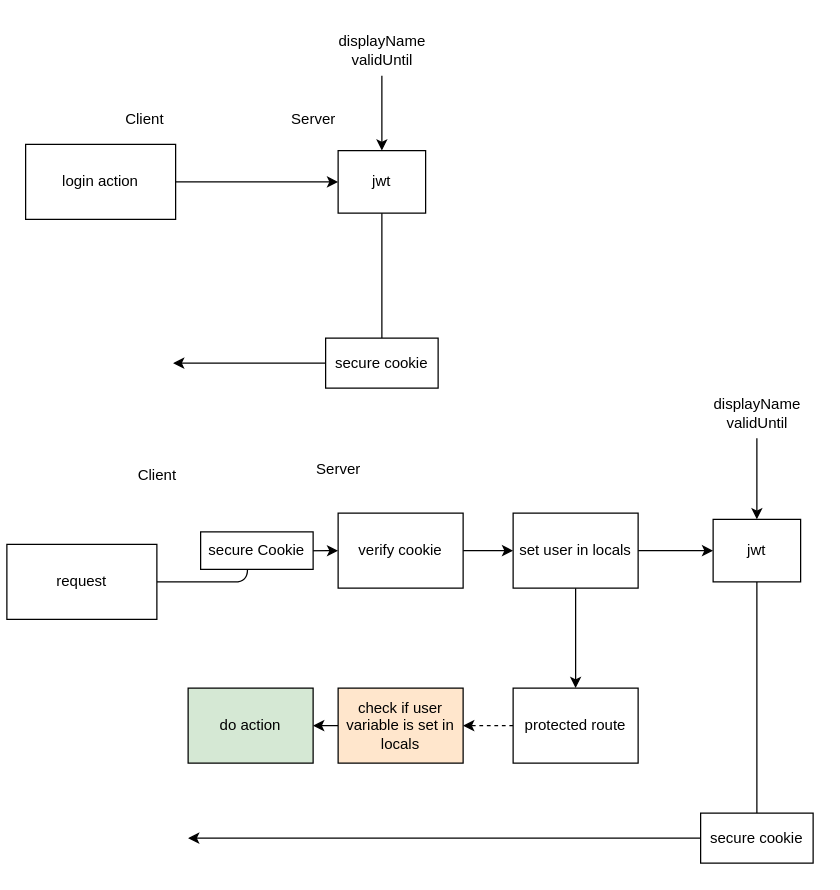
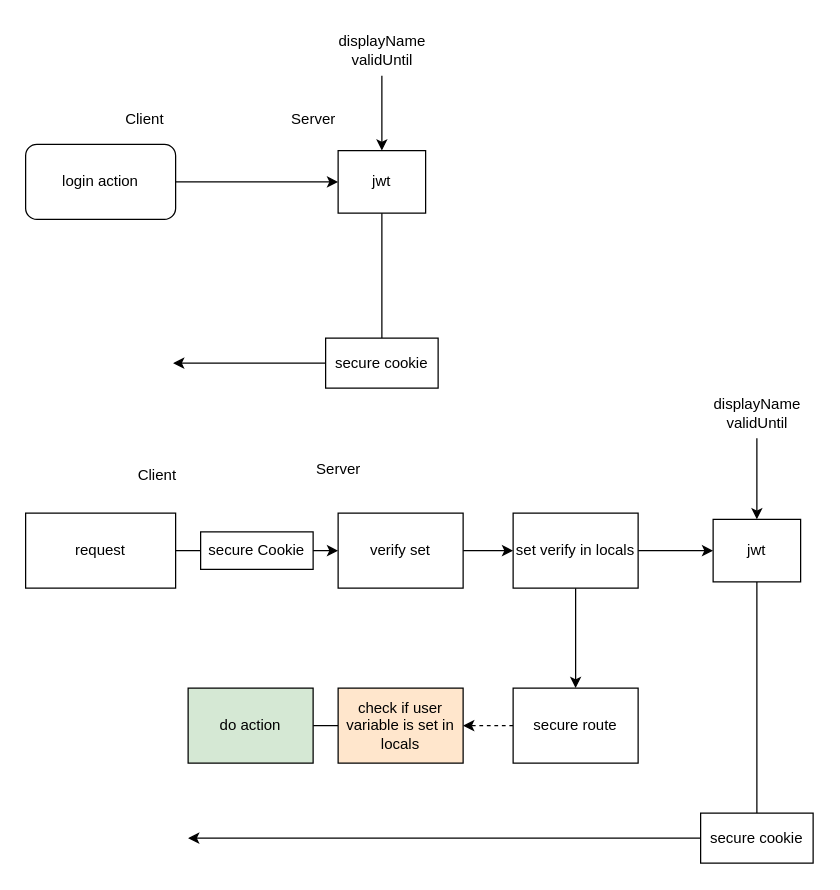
node "login action": shape rectangle -> rounded rectangle
node "verify cookie": label "verify cookie" -> "verify set"
node "set user in locals": label "set user in locals" -> "set verify in locals"
node "request": moved (82, 582) -> (101, 551)
edge "check if user variable is set in locals" -> "do action": arrowhead classic -> none
node "protected route": label "protected route" -> "secure route"
